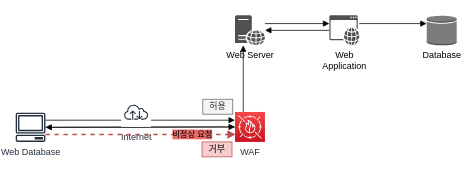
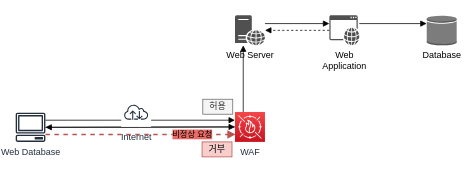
edge "Web Application" -> "Web Server": style solid -> dashed
